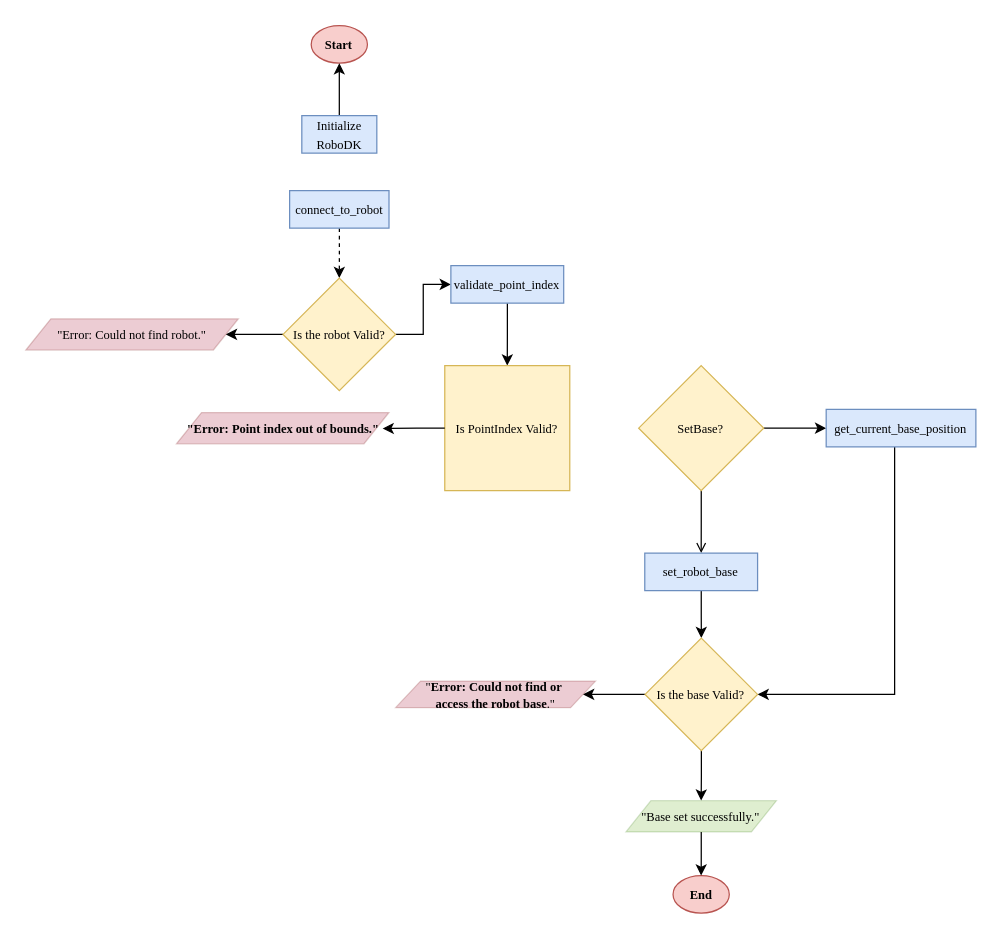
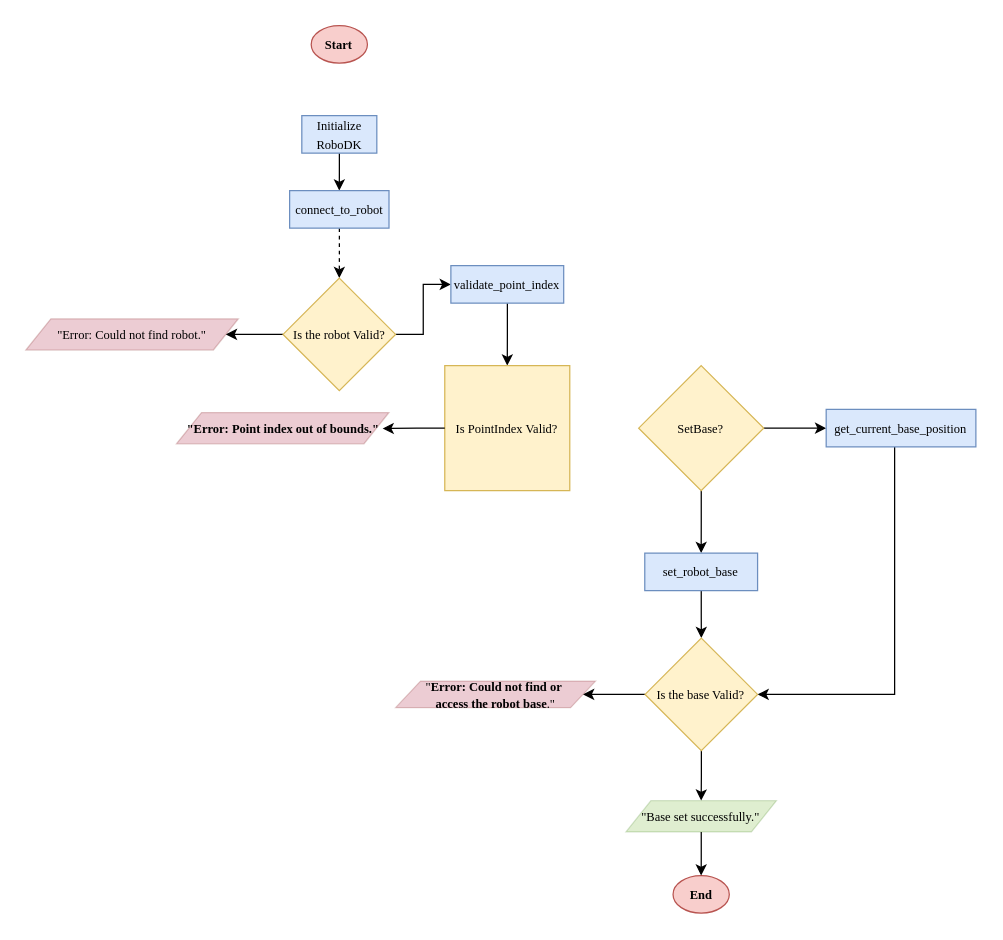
edge "Initialize RoboDK" -> "Start": now "Initialize RoboDK" -> "connect_to_robot"
edge "SetBase?" -> "set_robot_base": arrowhead open -> classic
